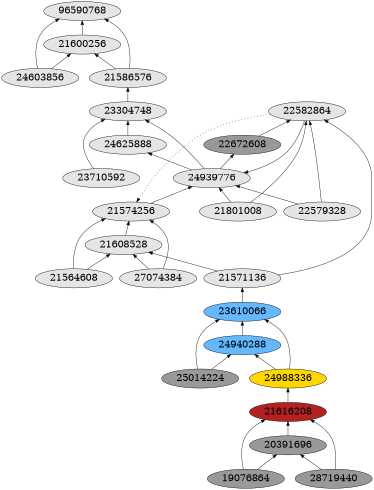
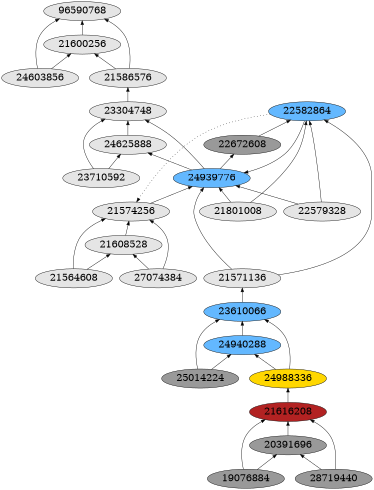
node "22582864": fillcolor grey90 -> steelblue1
edge "23710592" -> "24625888": added
node "24939776": fillcolor grey90 -> steelblue1
edge "21571136" -> "21608528": now "21571136" -> "24939776"
node "19076864": label "19076864" -> "19076884"
